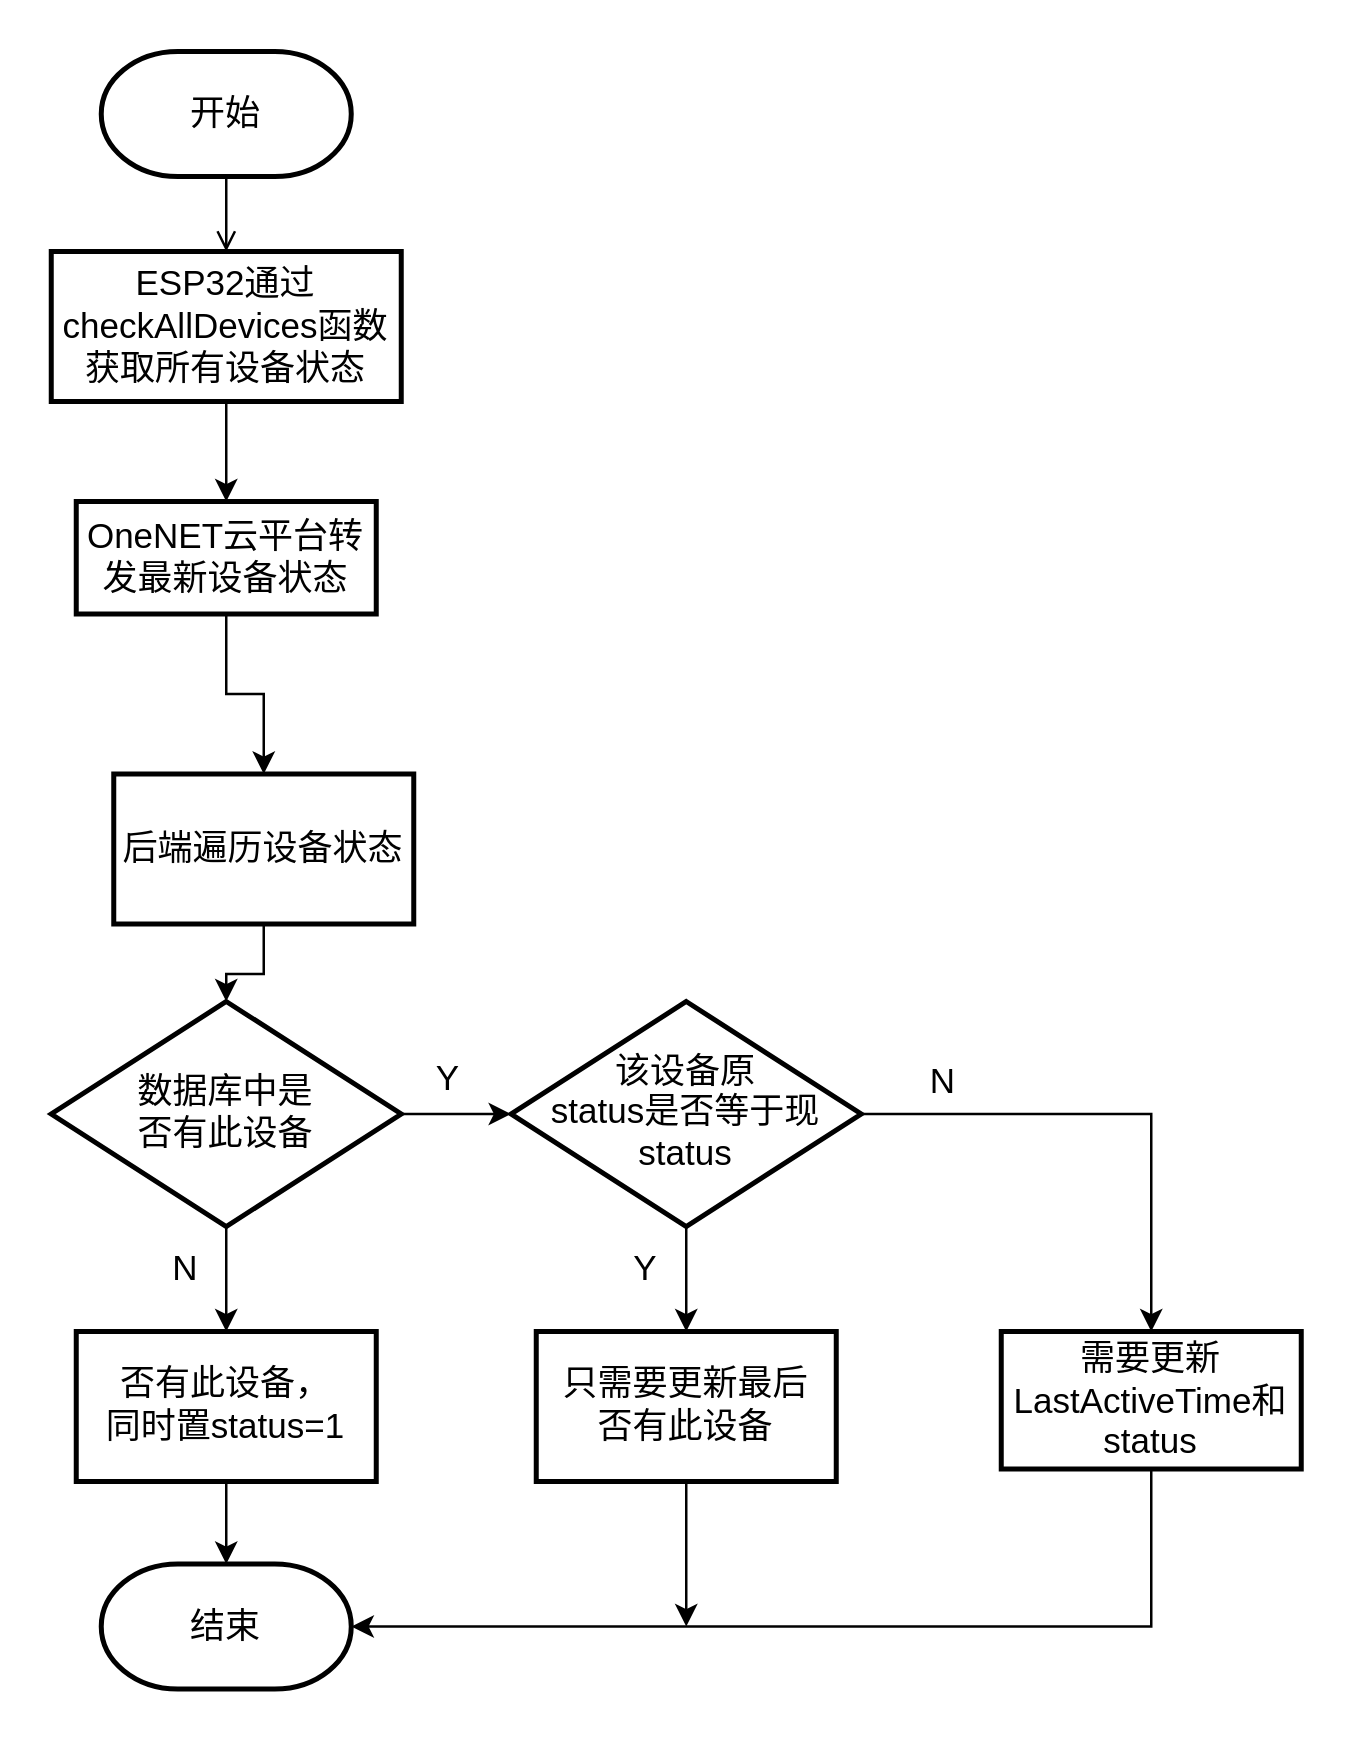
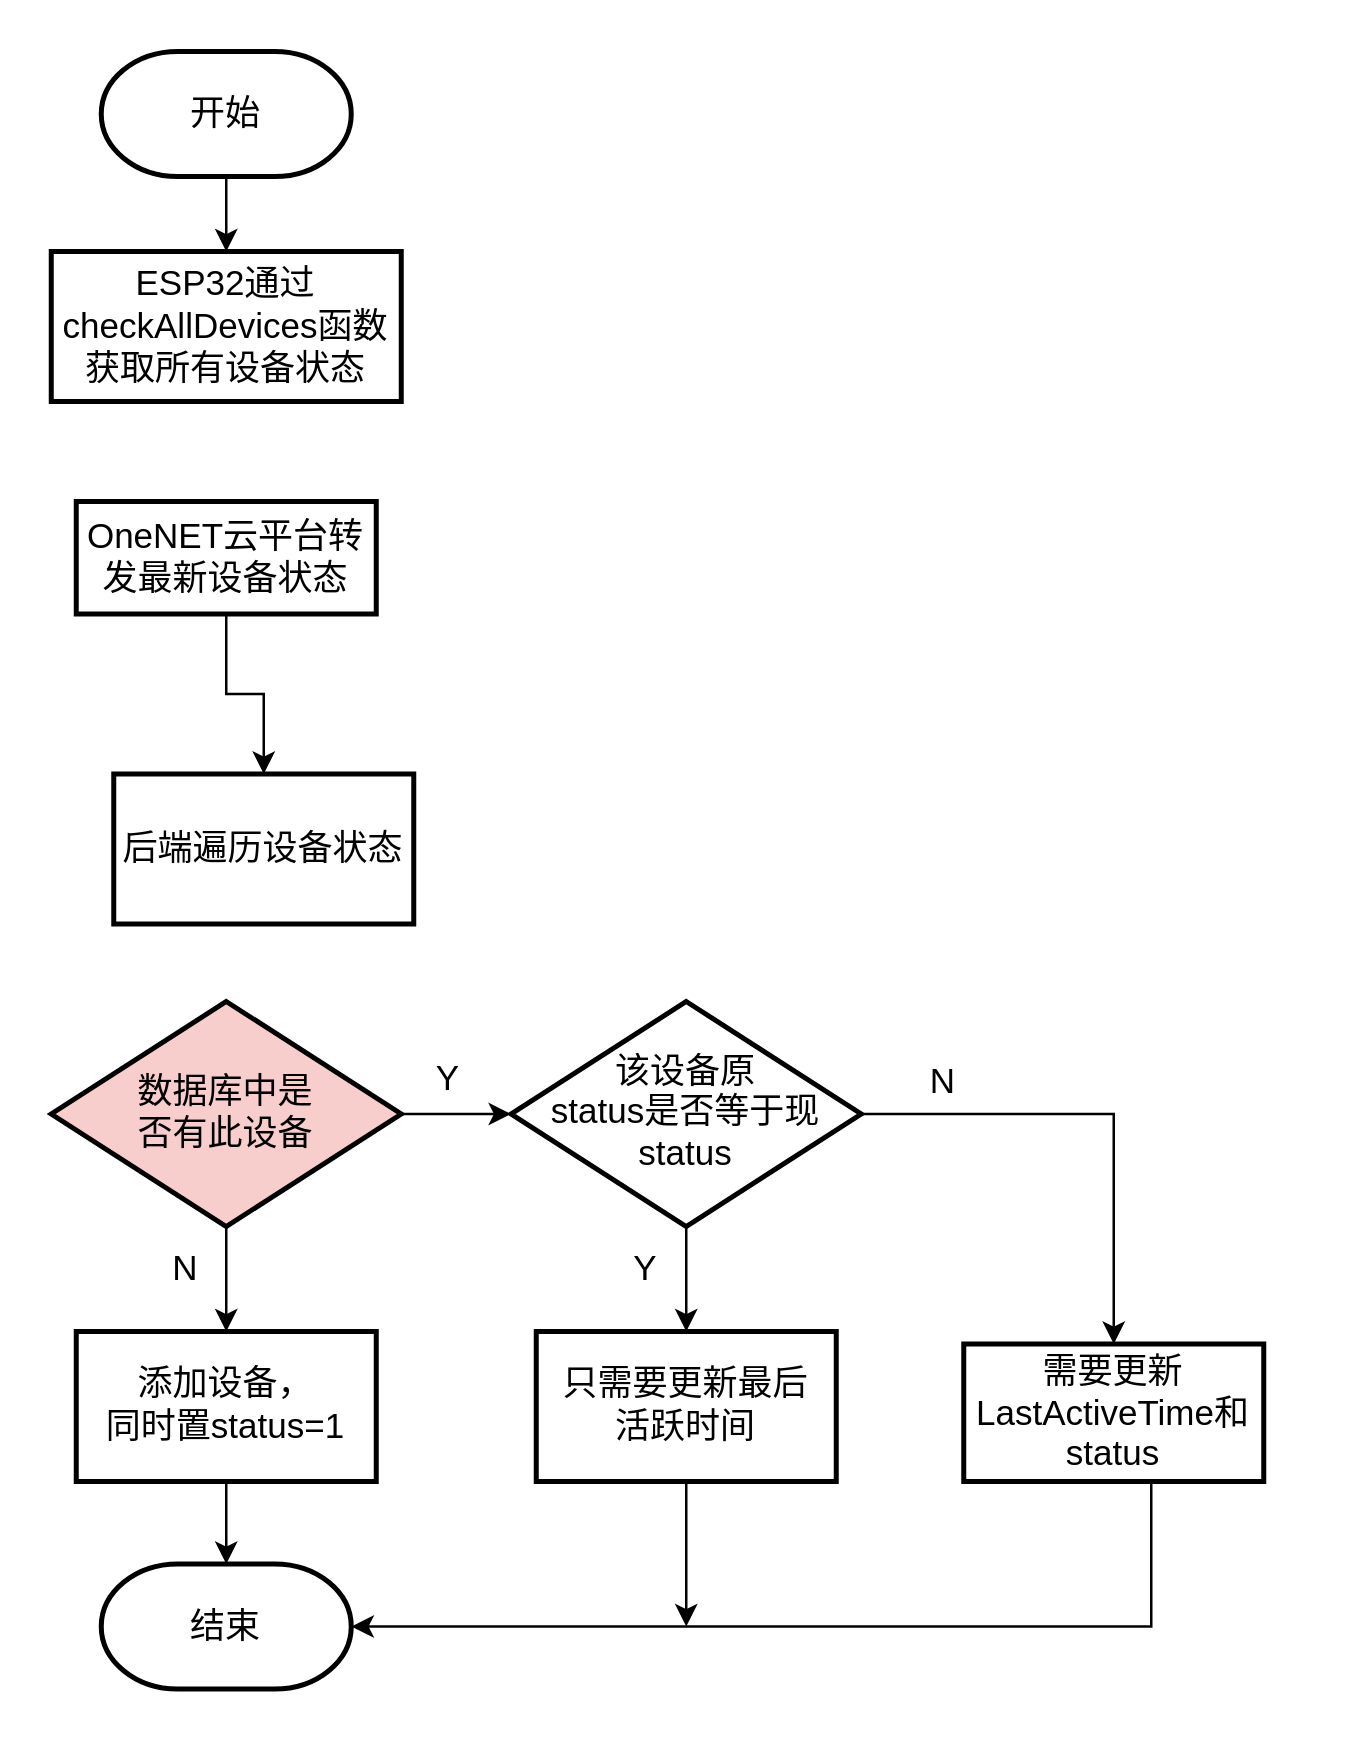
edge "开始" -> "ESP32通过checkAllDevices函数获取所有设备状态": arrowhead open -> classic
edge "ESP32通过checkAllDevices函数获取所有设备状态" -> "OneNET云平台转 发最新设备状态": removed
edge "后端遍历设备状态" -> "数据库中是 否有此设备": removed
node "数据库中是 否有此设备": fillcolor #ffffff -> #f8cecc
node "需要更新LastActiveTime和status": moved (1151, 1400) -> (1114, 1413)
node "否有此设备， 同时置status=1": label "否有此设备， 同时置status=1" -> "添加设备， 同时置status=1"
node "只需要更新最后 否有此设备": label "只需要更新最后 否有此设备" -> "只需要更新最后 活跃时间"
